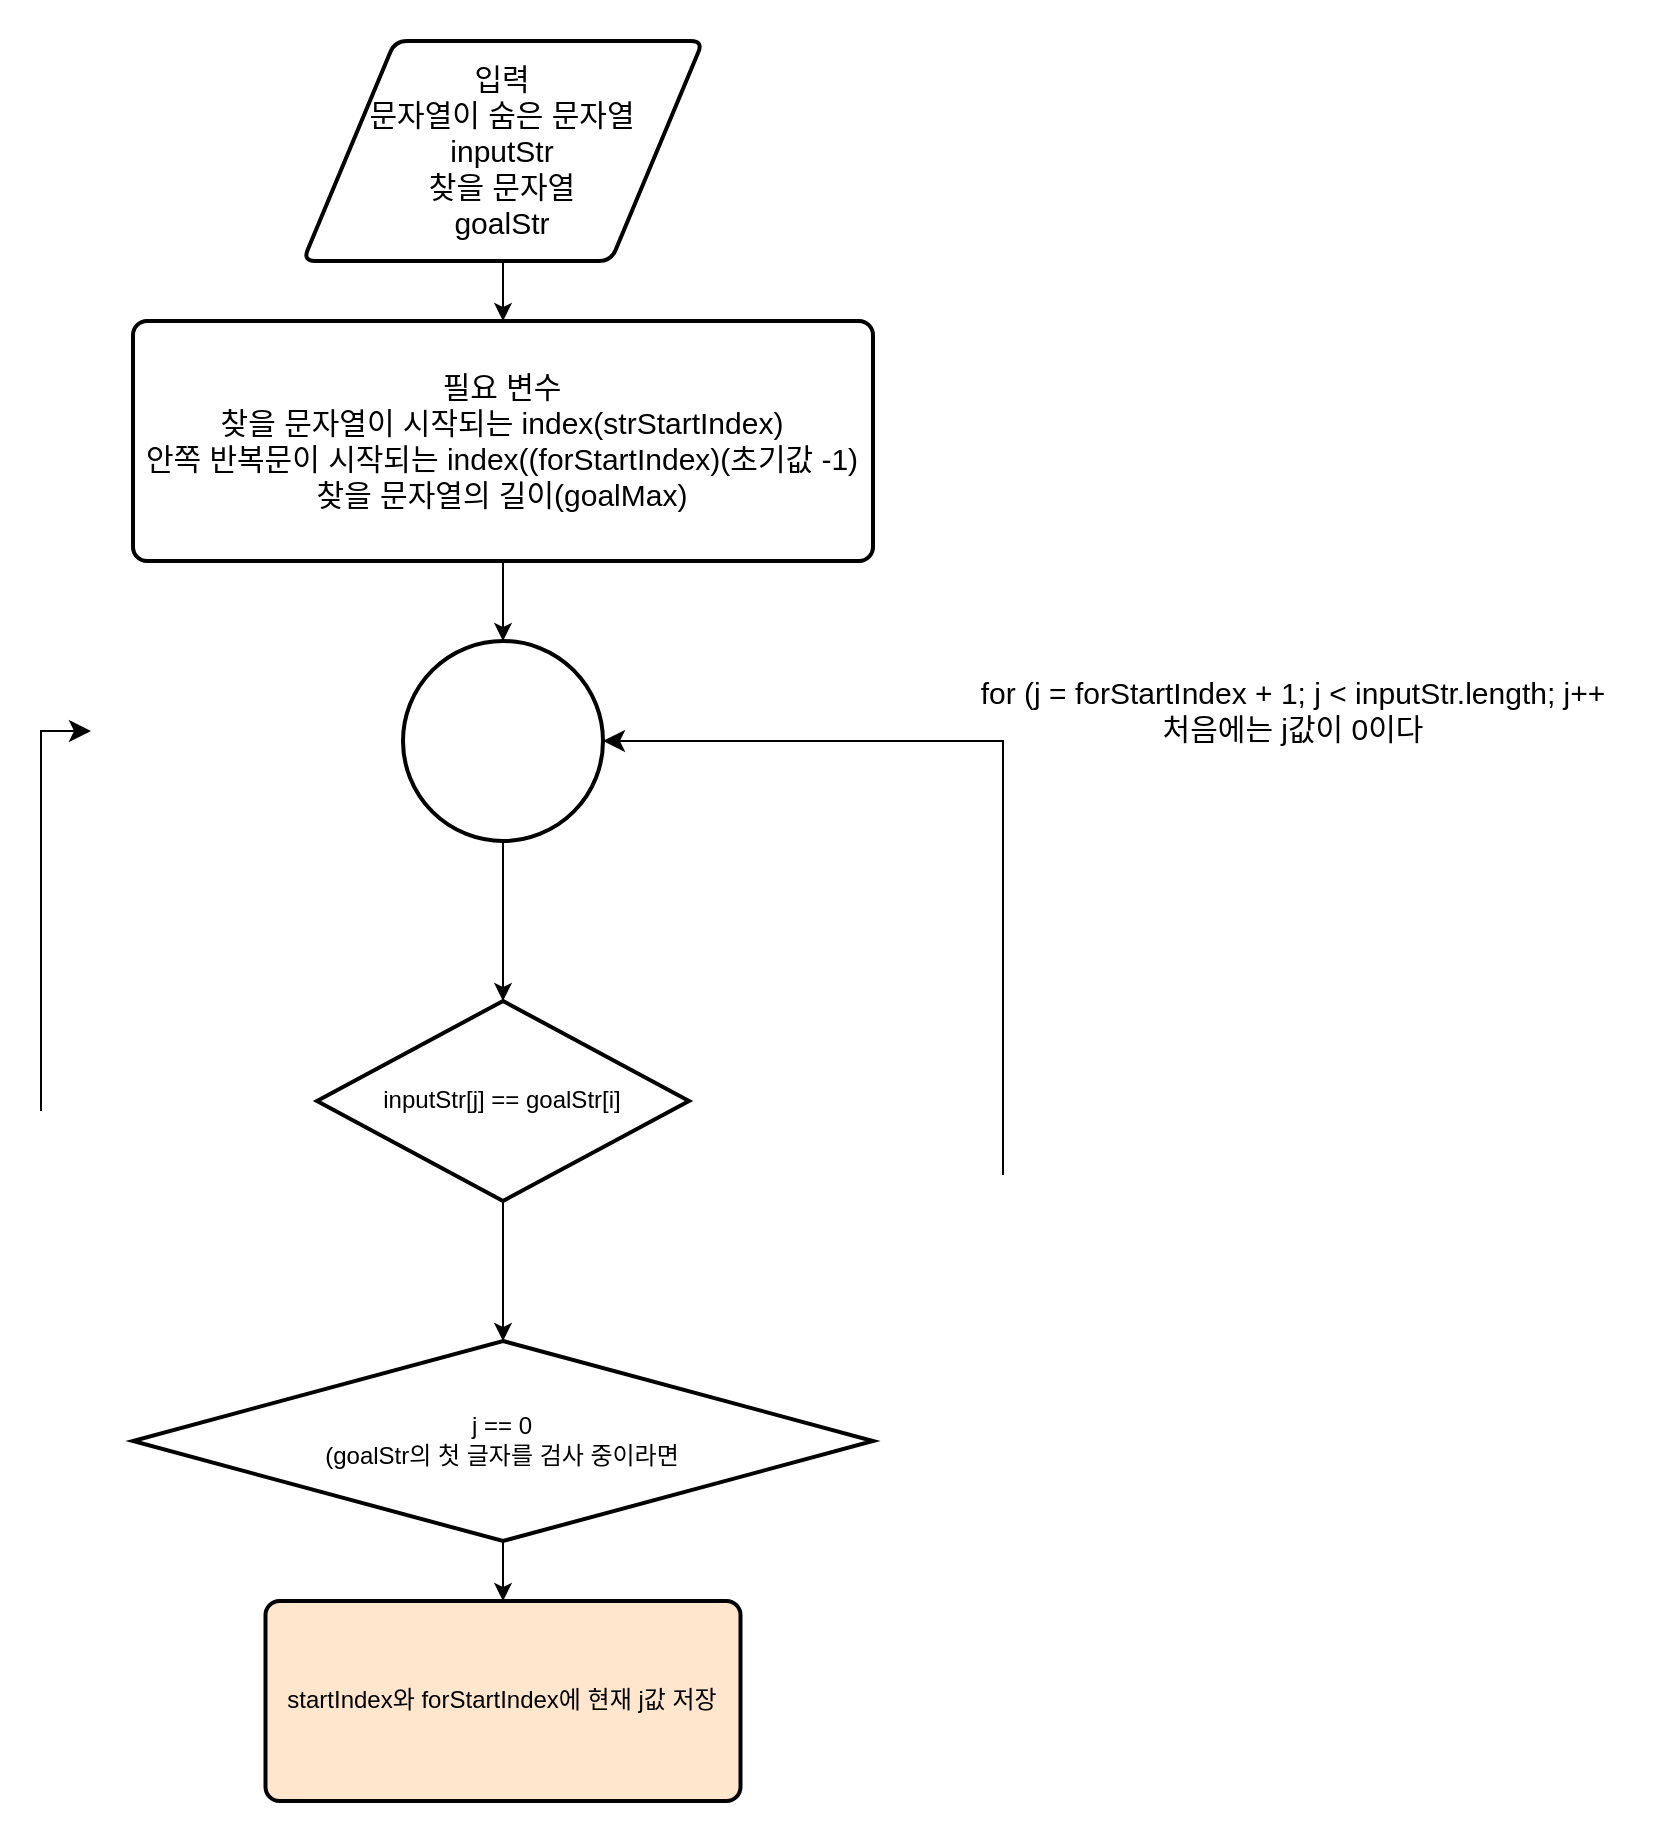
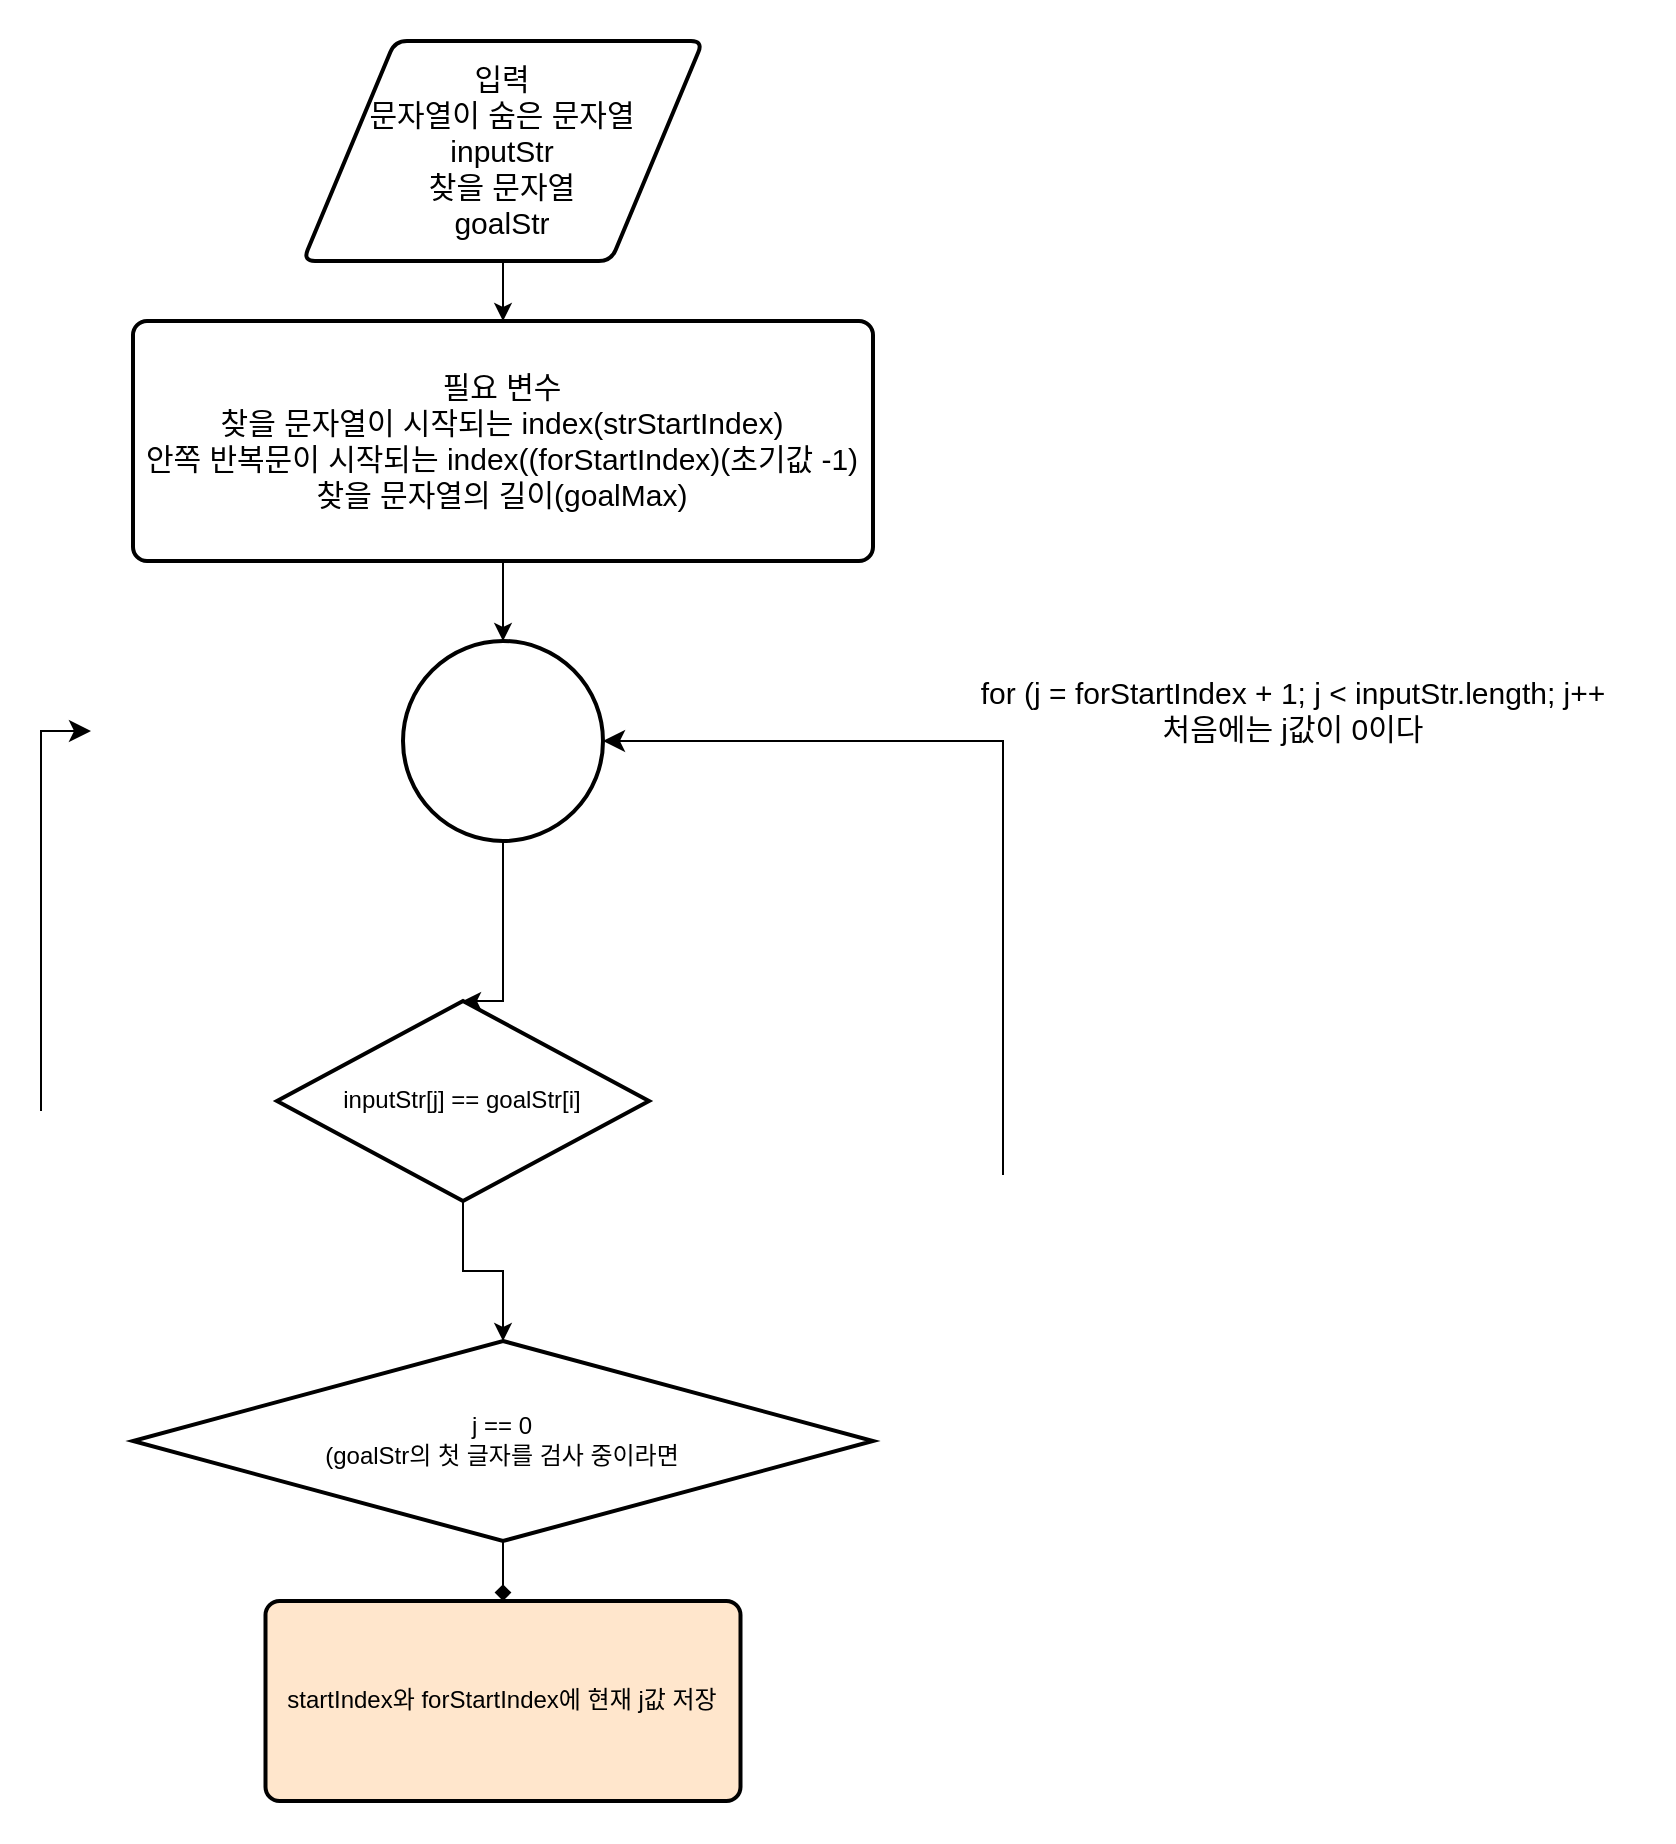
node "inputStr[j] == goalStr[i]": moved (503, 1101) -> (463, 1101)
edge "j == 0 (goalStr의 첫 글자를 검사 중이라면" -> "startIndex와 forStartIndex에 현재 j값 저장": arrowhead classic -> diamond
